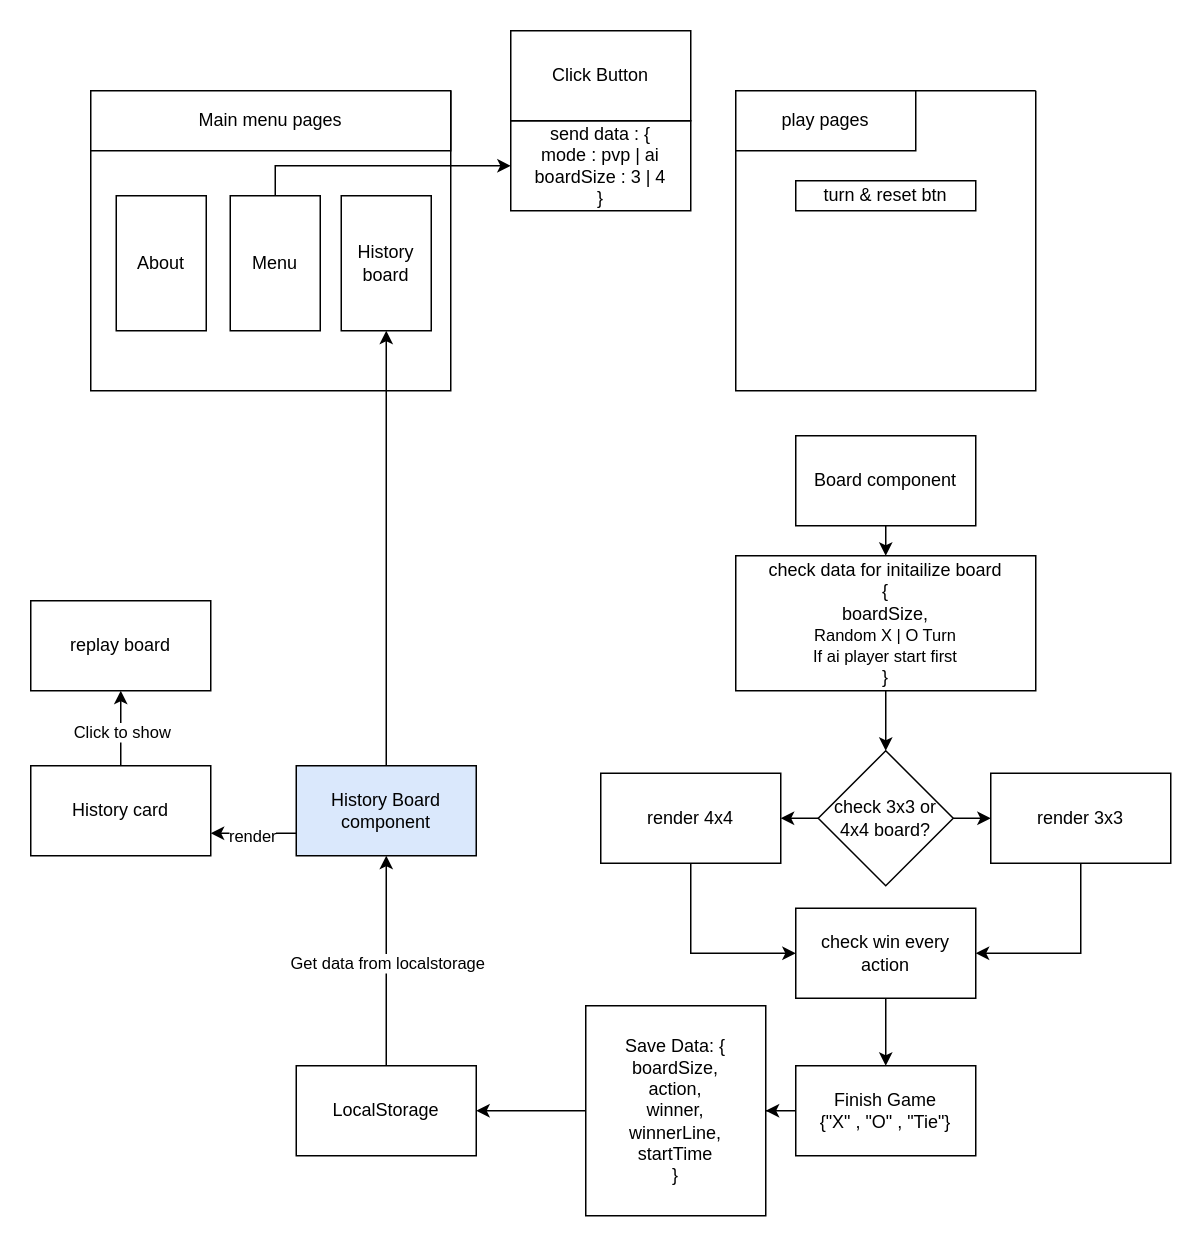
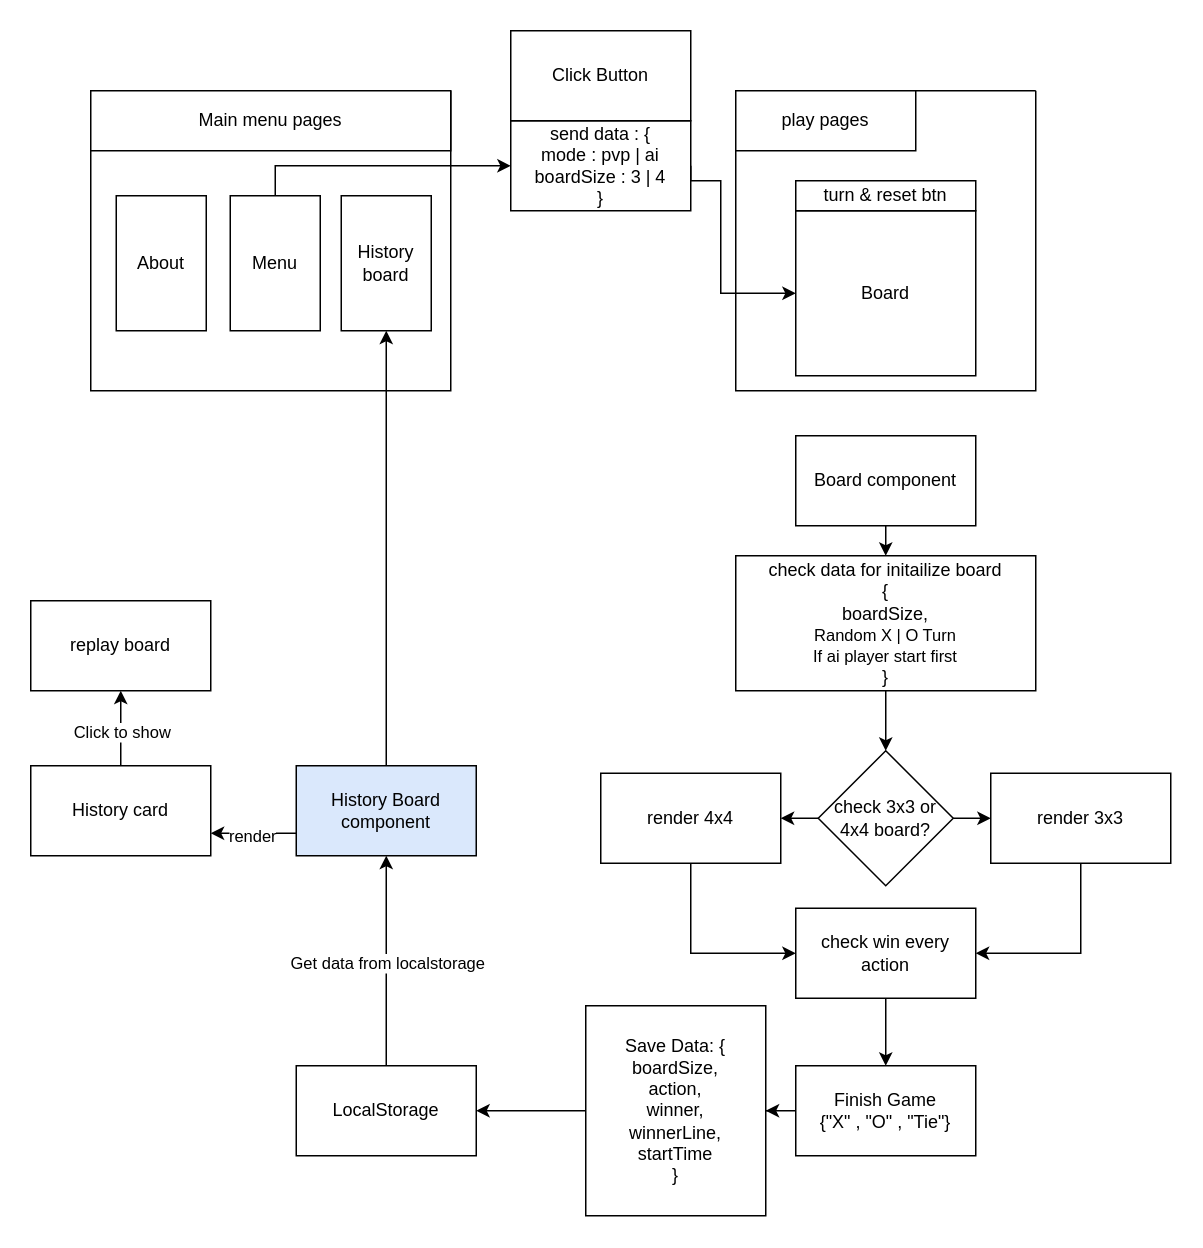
edge "send data : { mode : pvp | ai boardSize : 3 | 4 }" -> "Board": added
node "Board": added
